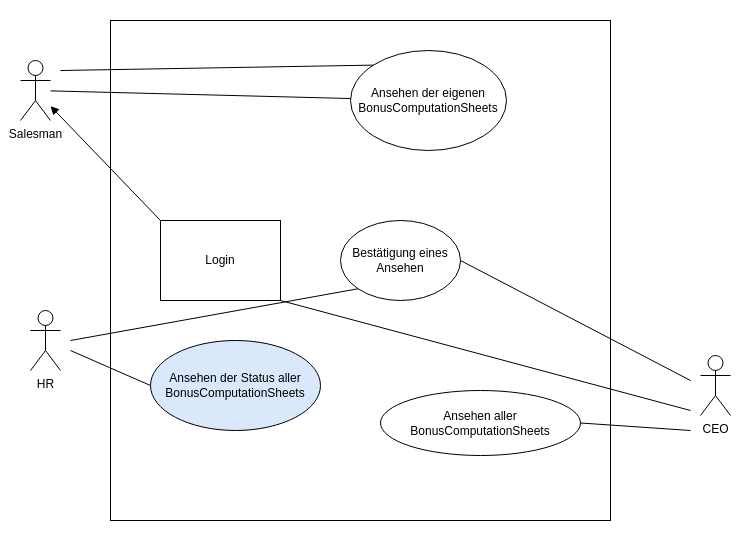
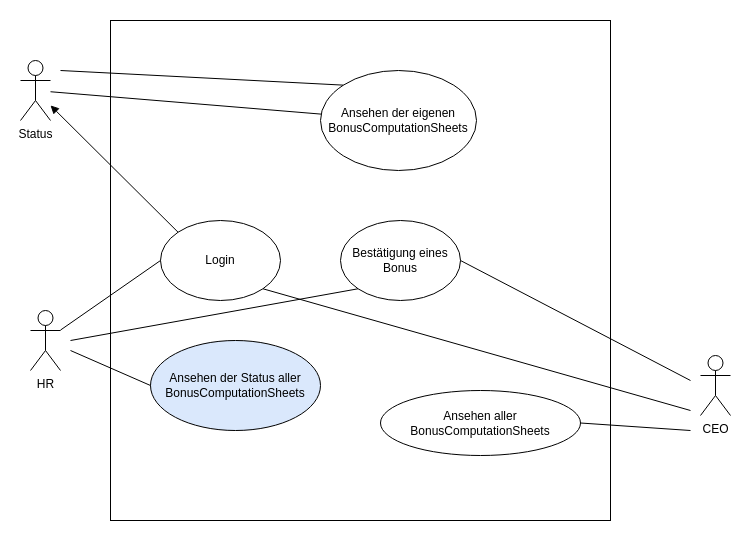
node "Ansehen der eigenen BonusComputationSheets": moved (429, 101) -> (399, 121)
node "Salesman": label "Salesman" -> "Status"
node "Login": shape rectangle -> ellipse
node "Bestätigung eines Ansehen": label "Bestätigung eines Ansehen" -> "Bestätigung eines Bonus"
edge "Login" -- "HR": added
